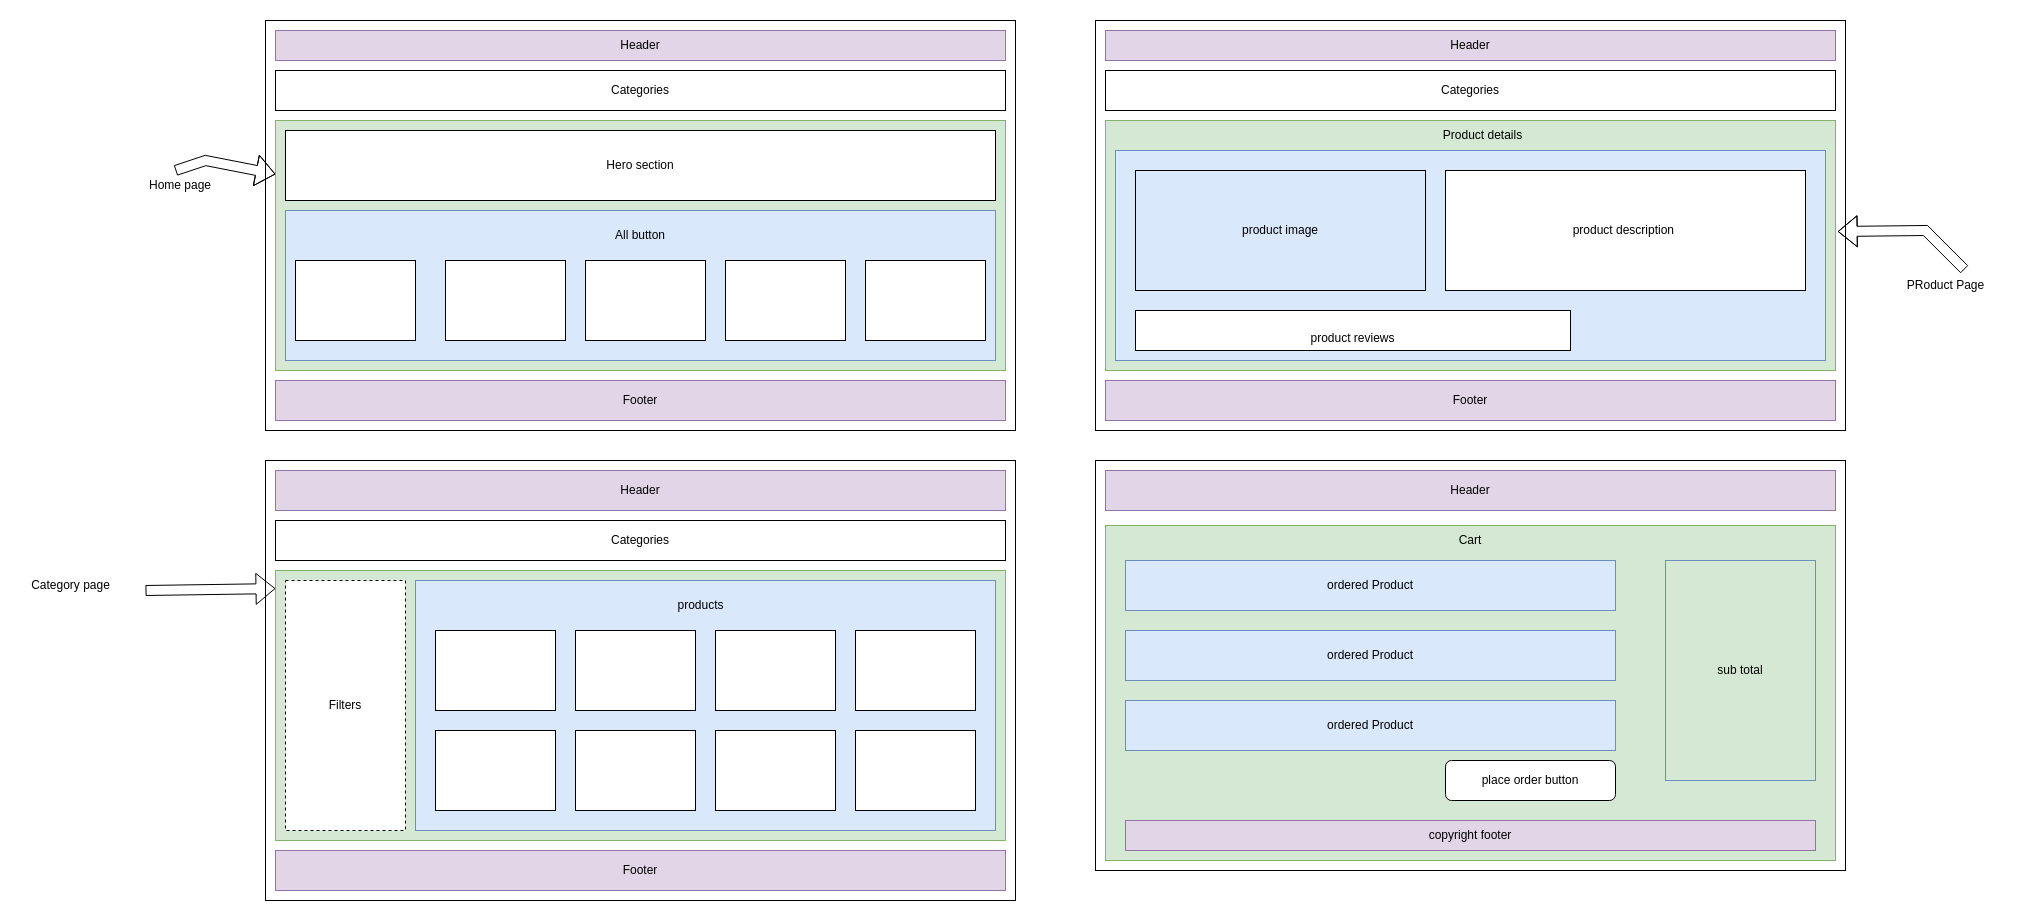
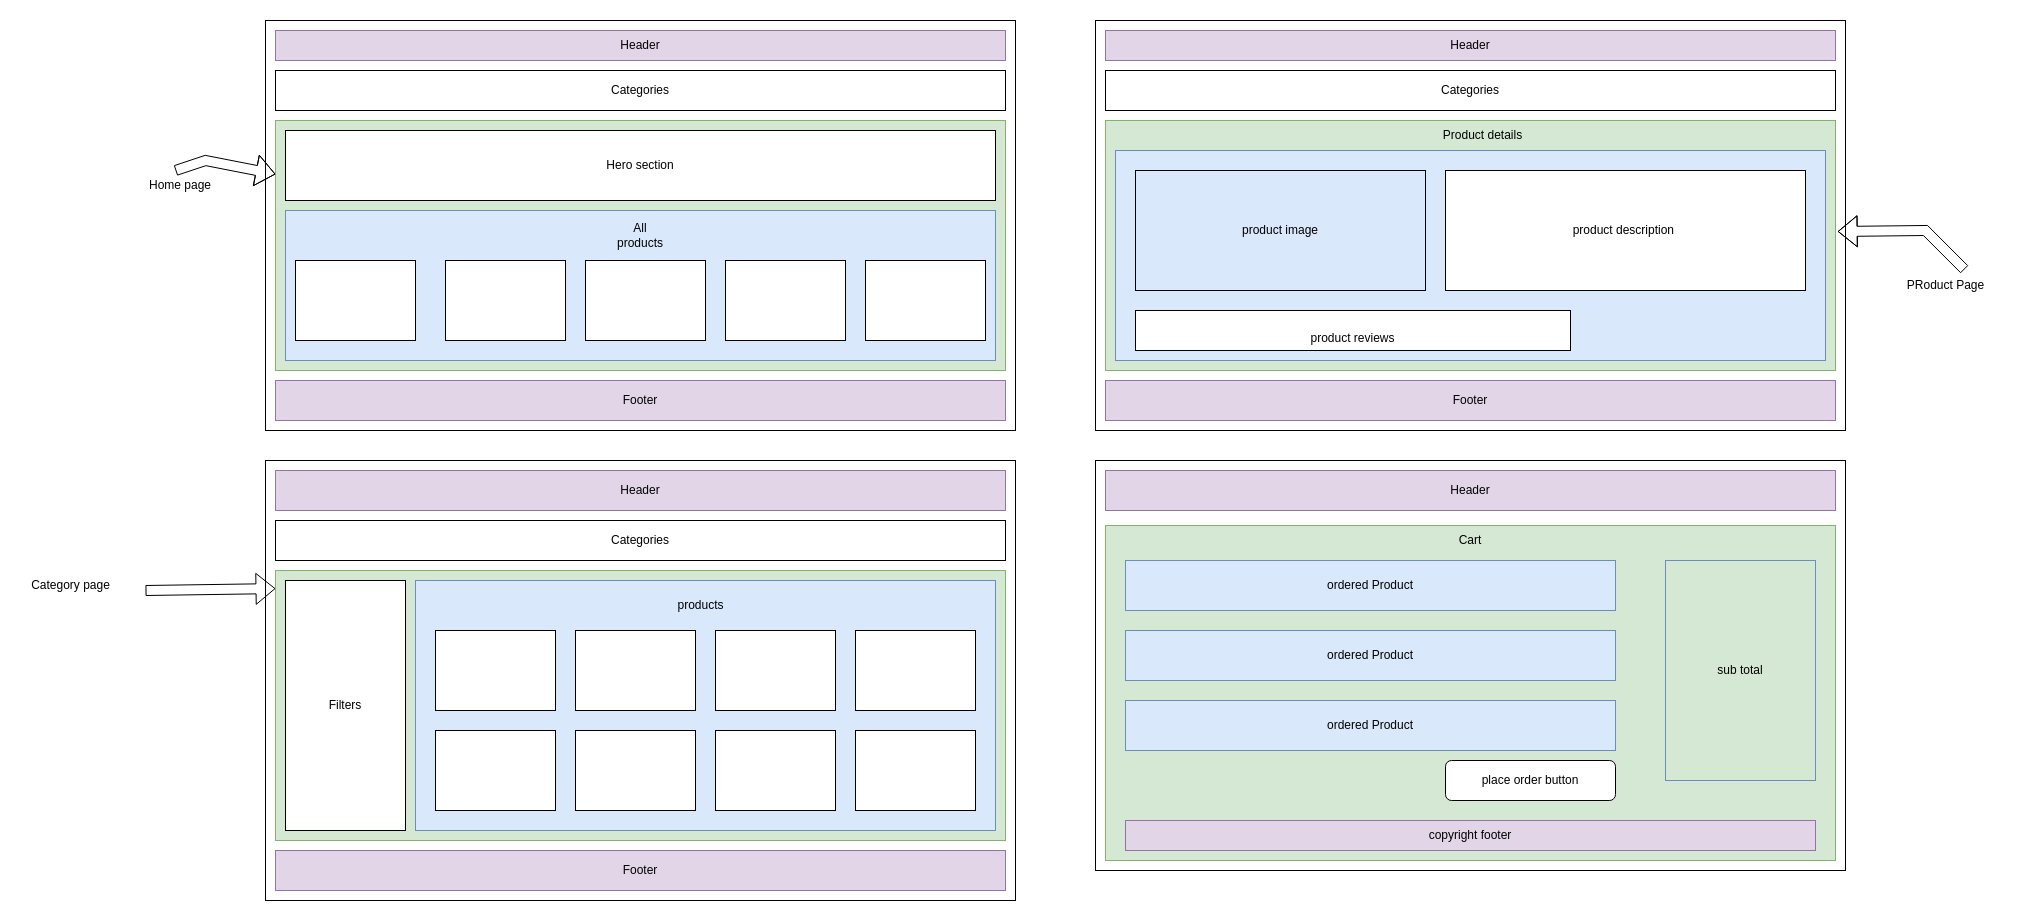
node "All button": label "All button" -> "All products"
node "Filters": style dashed -> solid
